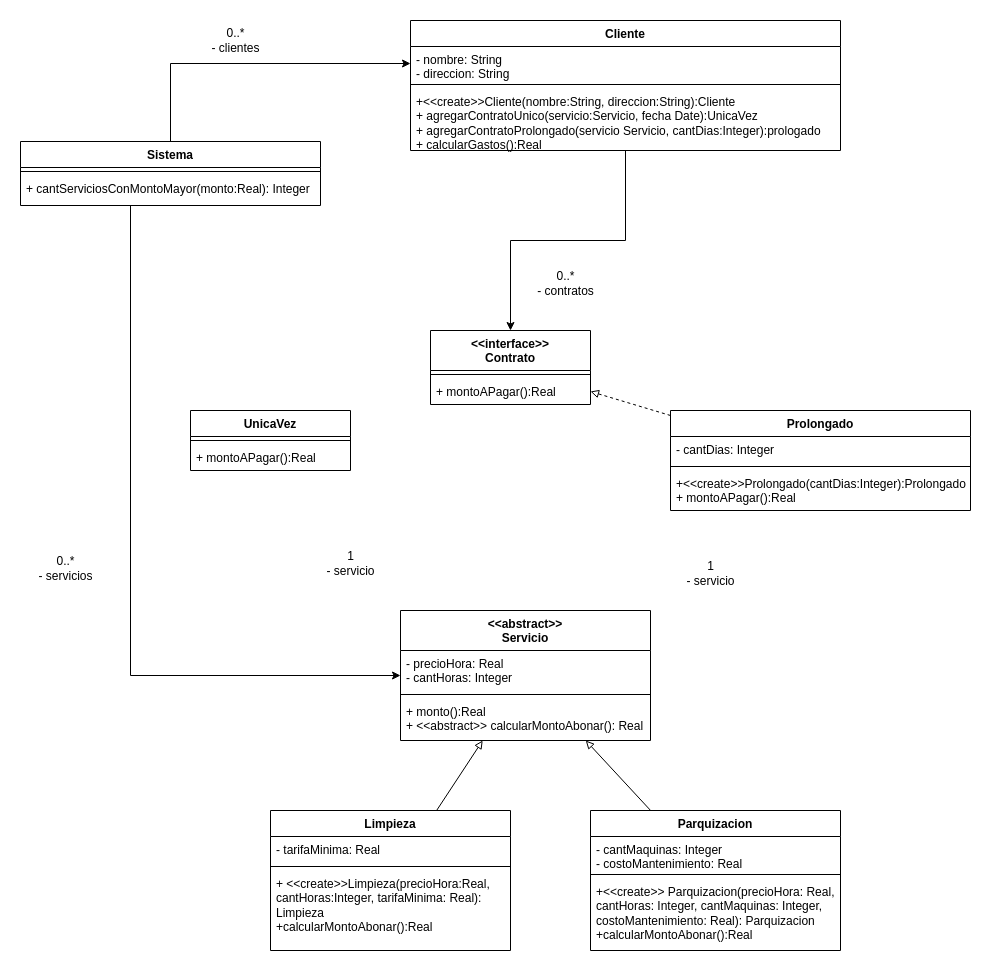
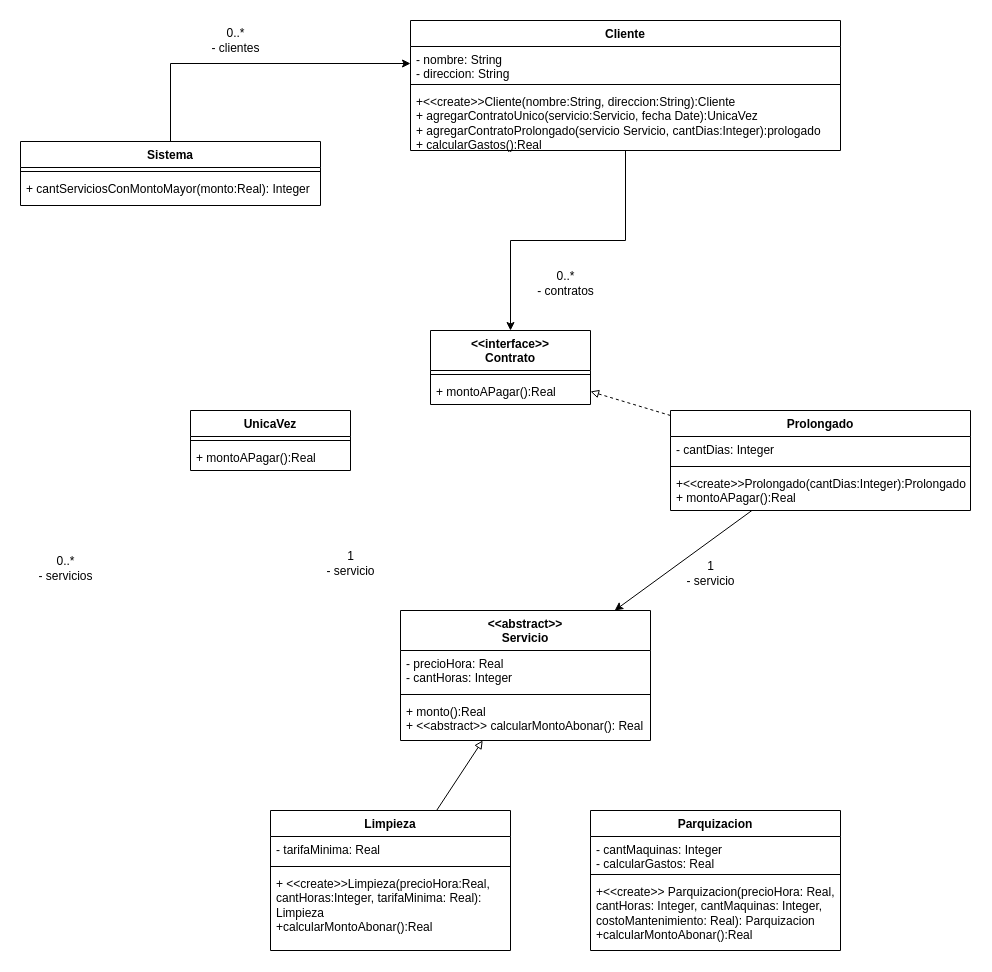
edge "Prolongado" -> "<<abstract>> Servicio": added
edge "Sistema" -> "<<abstract>> Servicio": removed
edge "Parquizacion" -> "<<abstract>> Servicio": removed
node "- cantMaquinas: Integer - costoMantenimiento: Real": label "- cantMaquinas: Integer - costoMantenimiento: Real" -> "- cantMaquinas: Integer - calcularGastos: Real"
